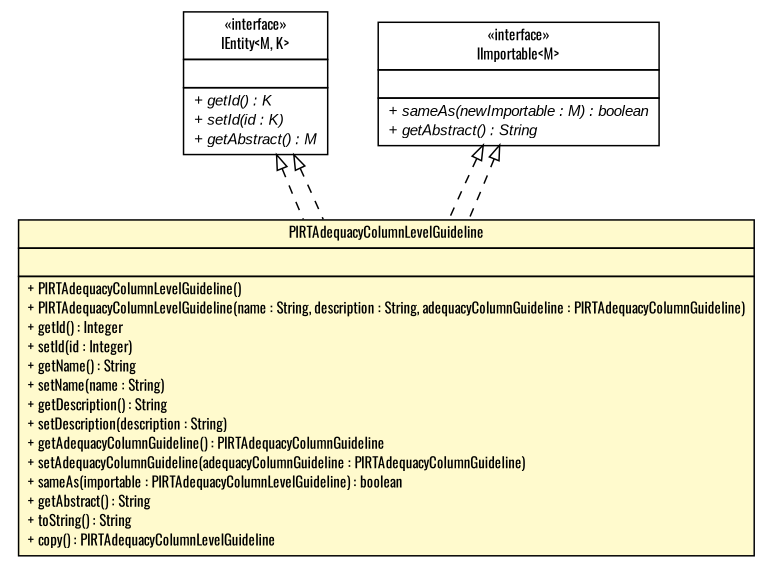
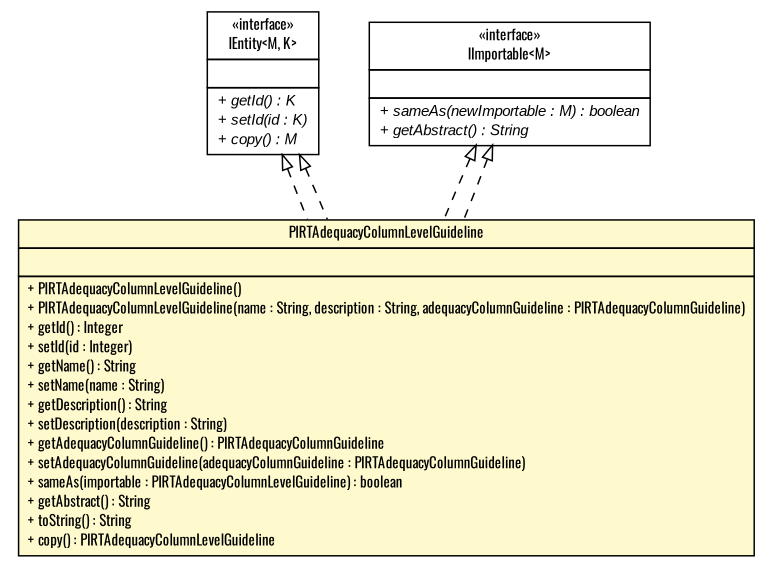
node "IEntity<M, K>": text "+ getAbstract() : M" -> "+ copy() : M"
